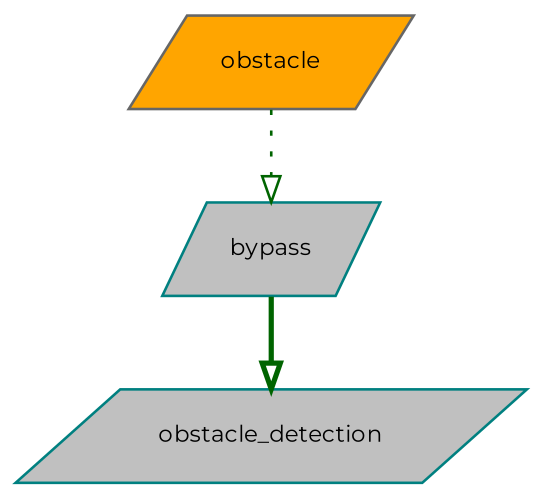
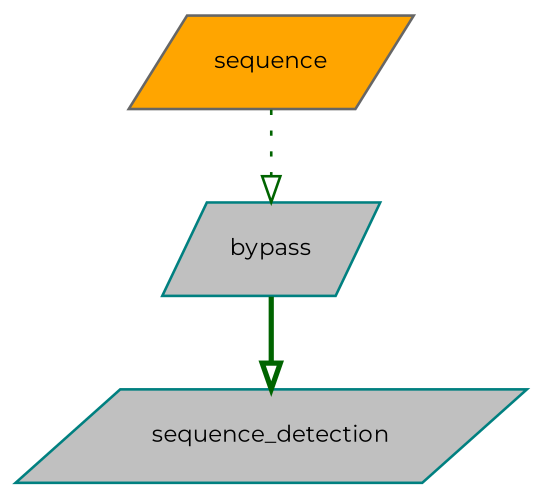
node "obstacle": label "obstacle" -> "sequence"
node "obstacle_detection": label "obstacle_detection" -> "sequence_detection"
